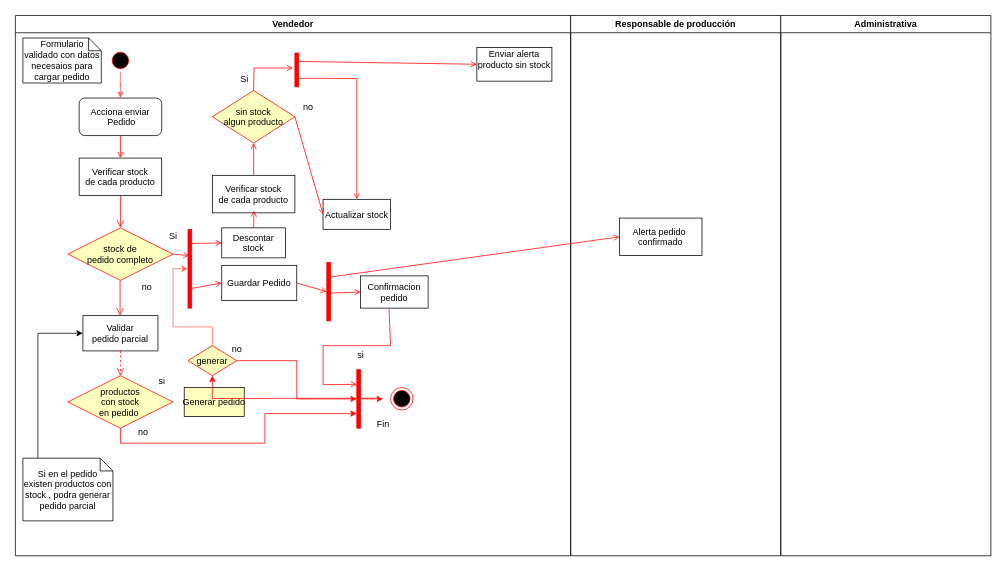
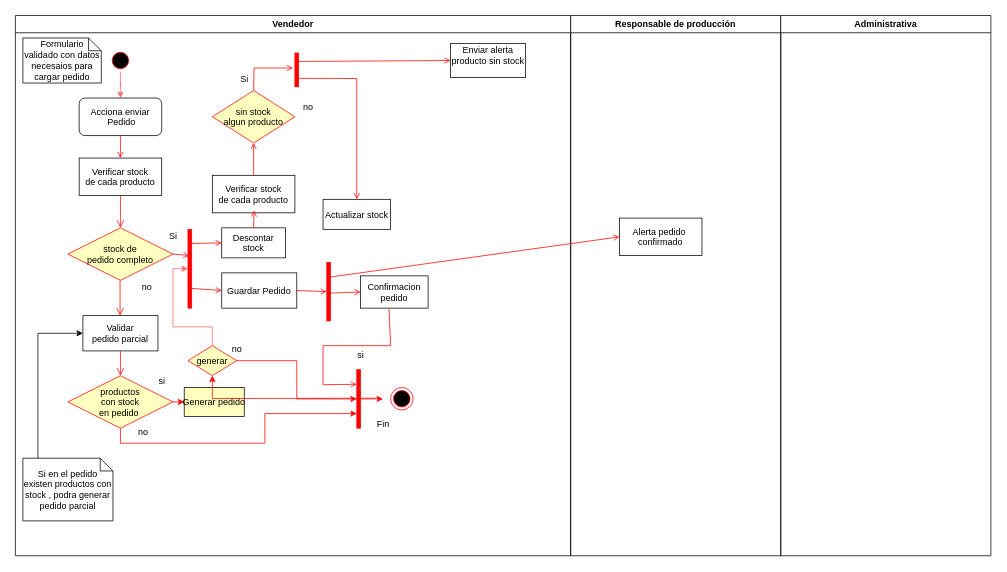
node "Enviar alerta producto sin stock": moved (514, 64) -> (488, 60)
edge "sin stock algun producto" -> "Actualizar stock": removed
node "Guardar Pedido": moved (259, 283) -> (259, 290)
edge "Validar pedido parcial" -> "productos con stock en pedido": style dashed -> solid
edge "productos con stock en pedido" -> "Generar pedido": added
